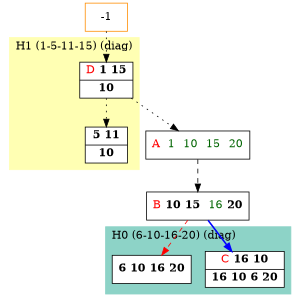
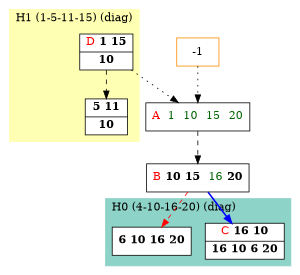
edge "-1" -> "D": now "-1" -> "A"
edge "D" -> "5": style dotted -> dashed
cluster "H0 (6-10-16-20) (diag)": label "H0 (6-10-16-20) (diag)" -> "H0 (4-10-16-20) (diag)"
